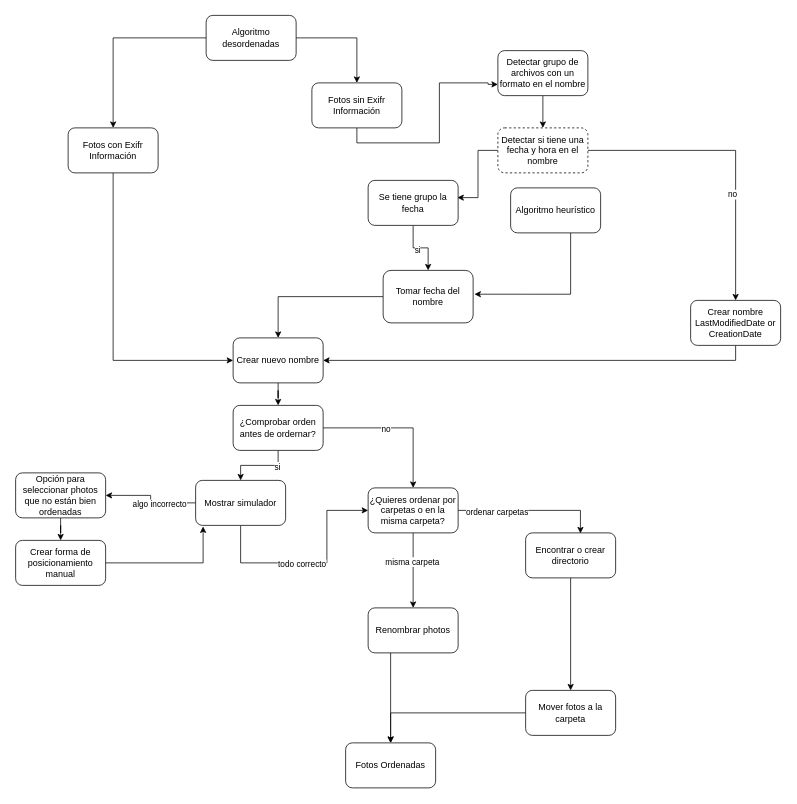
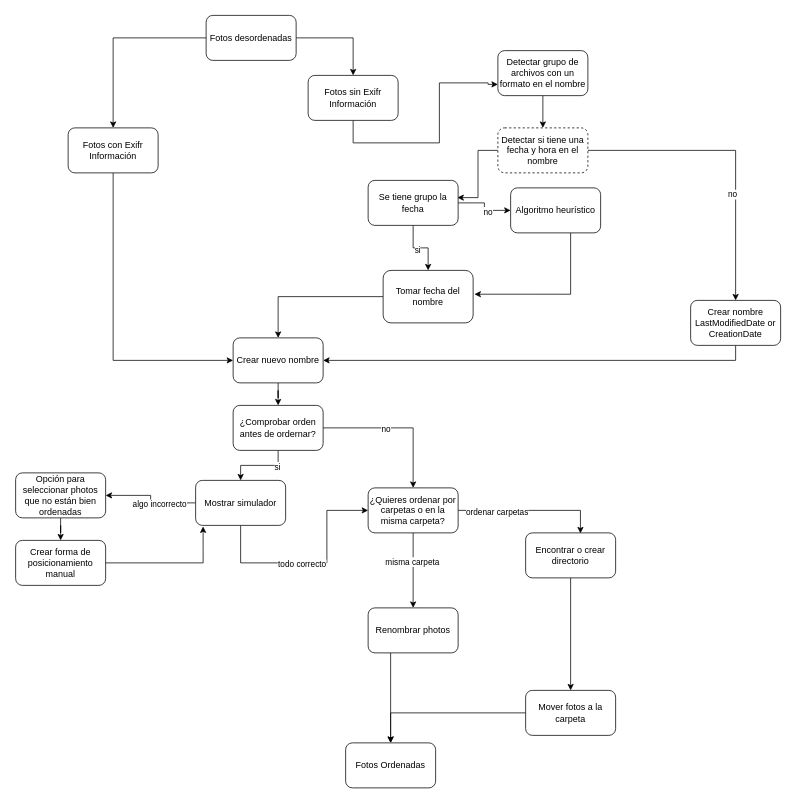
node "Algoritmo desordenadas": label "Algoritmo desordenadas" -> "Fotos desordenadas"
node "Fotos sin Exifr Información": moved (357, 105) -> (353, 98)
edge "Se tiene grupo la fecha" -> "Algoritmo heurístico": added, label "no"
